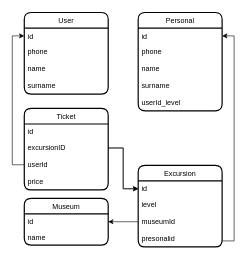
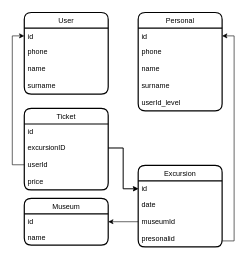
node "level": label "level" -> "date"
